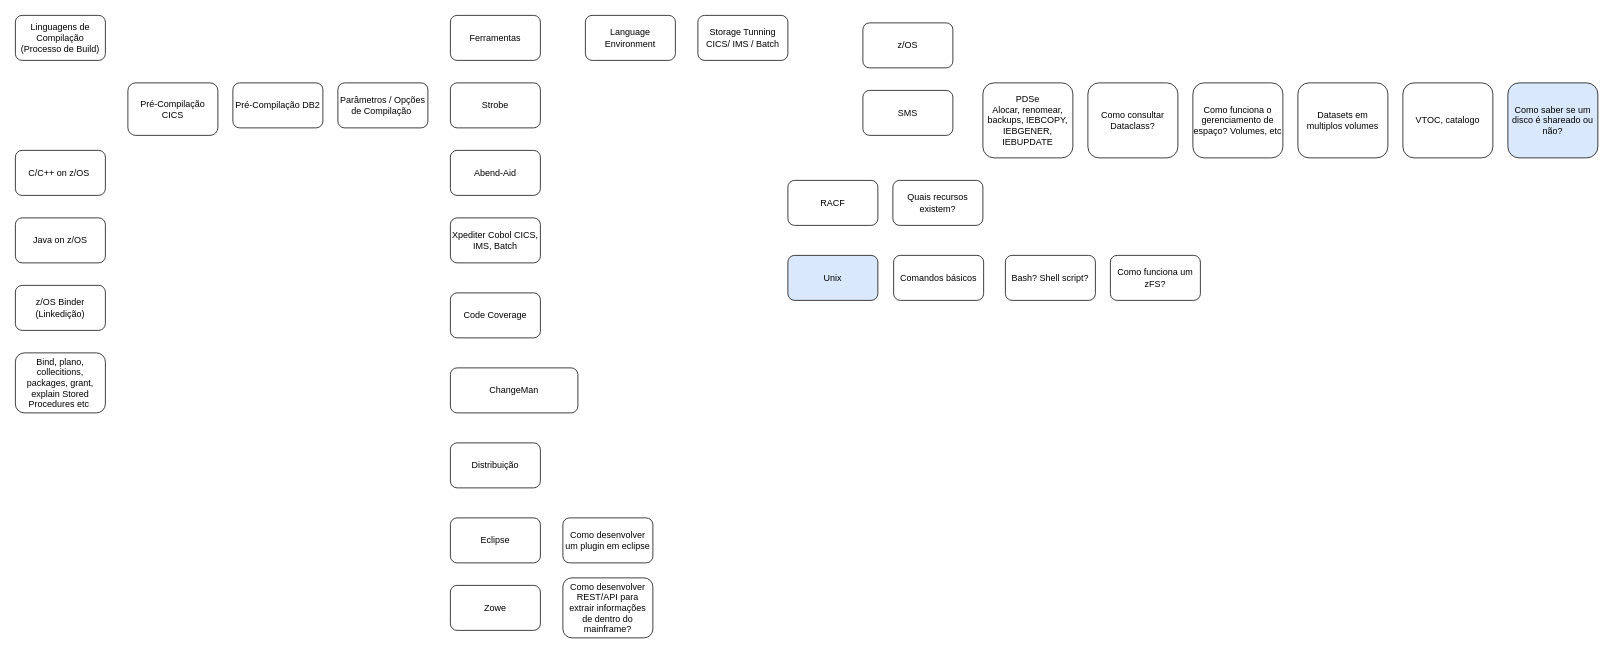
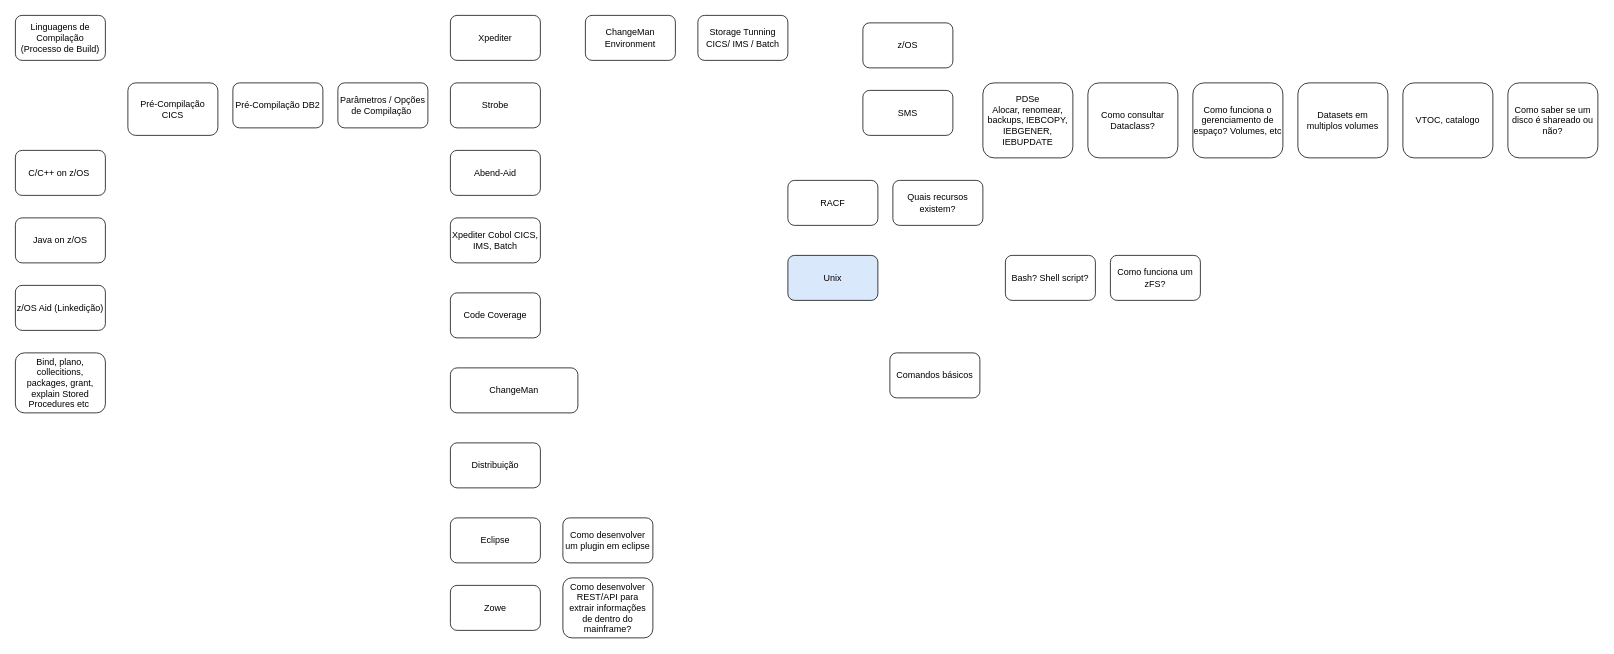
node "Ferramentas": label "Ferramentas" -> "Xpediter"
node "Language Environment": label "Language Environment" -> "ChangeMan Environment"
node "Como saber se um disco é shareado ou não?": fillcolor #dae8fc -> #ffffff
node "Comandos básicos": moved (939, 278) -> (935, 375)
node "z/OS Binder (Linkedição)": label "z/OS Binder (Linkedição)" -> "z/OS Aid (Linkedição)"
